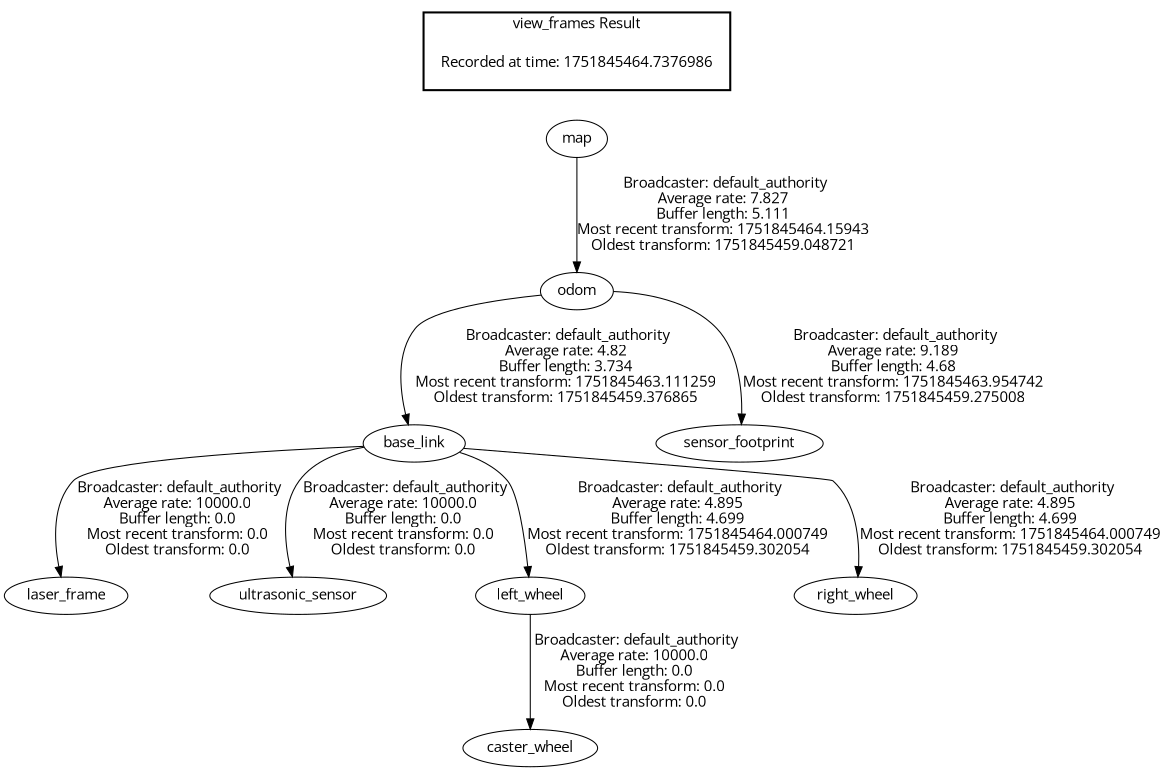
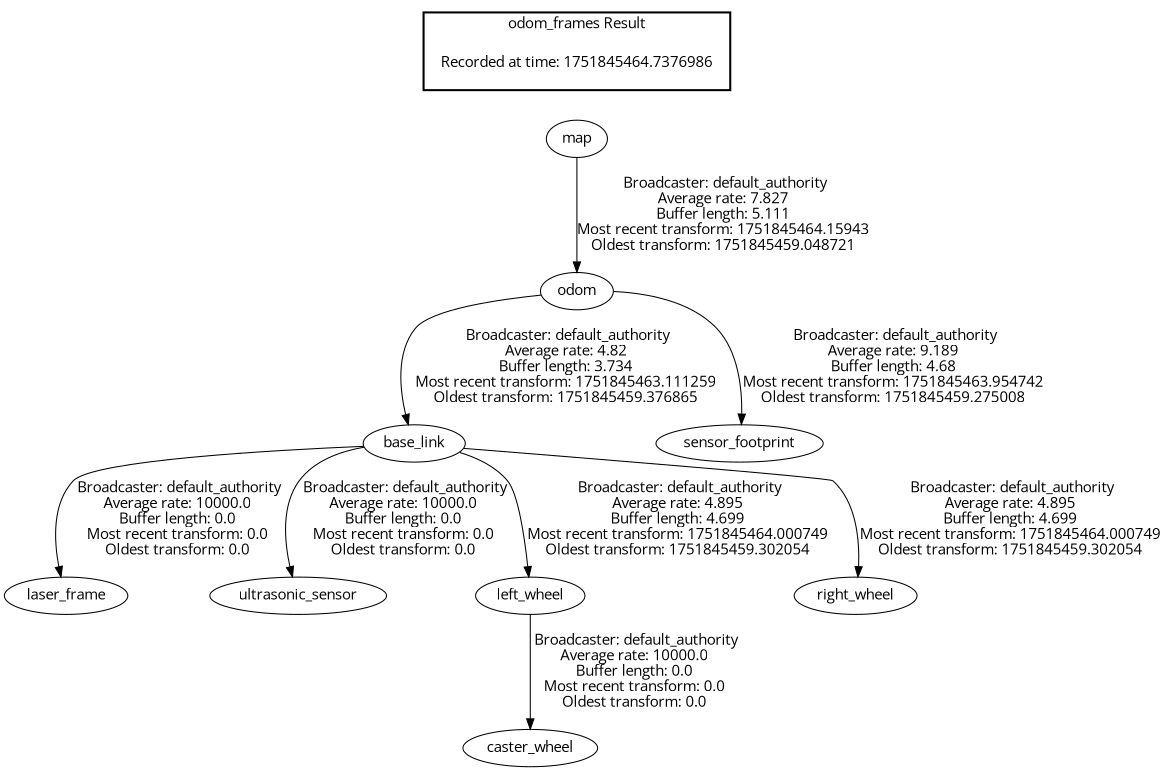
cluster "view_frames Result": label "view_frames Result" -> "odom_frames Result"
